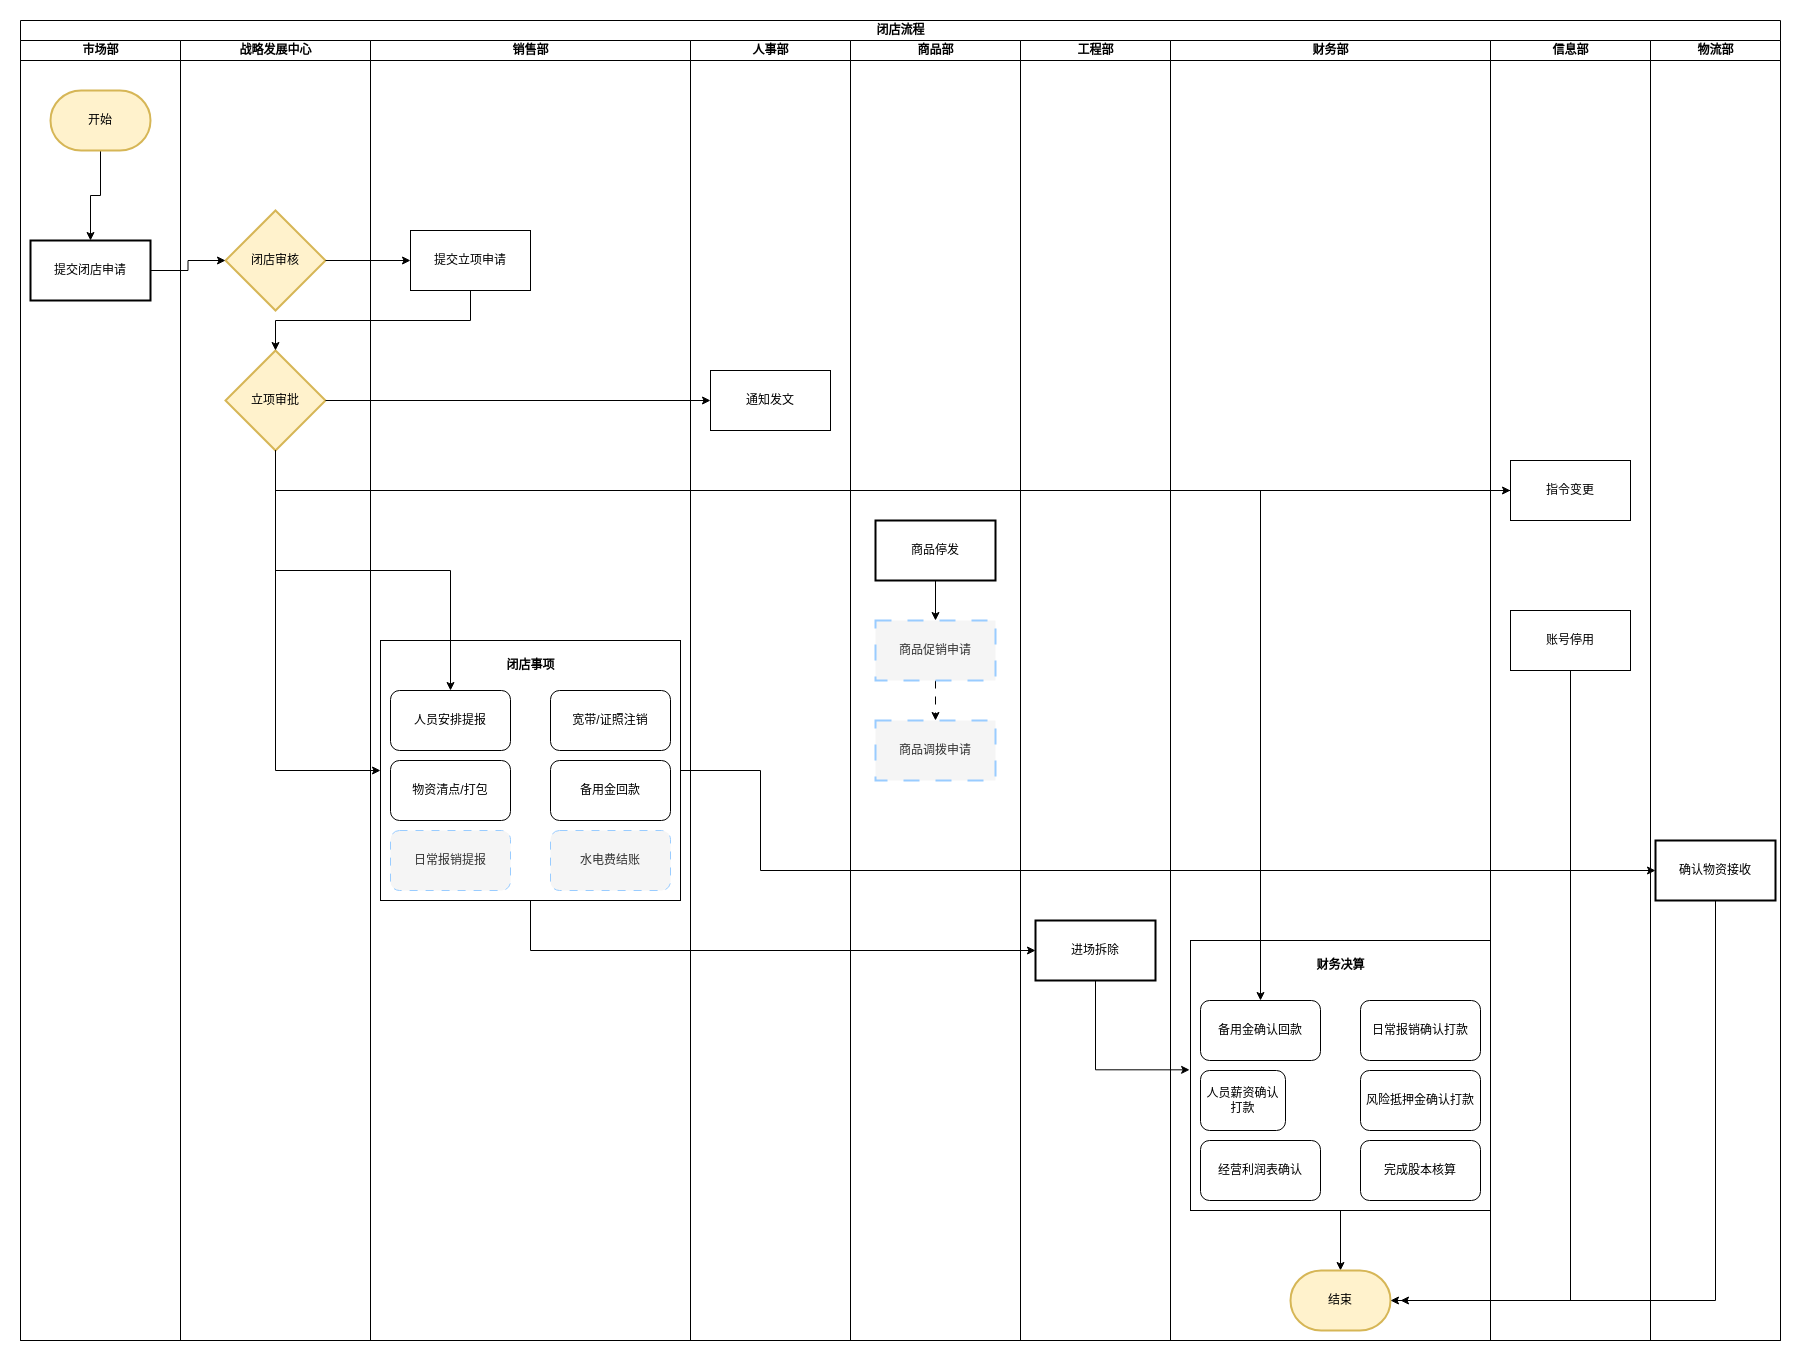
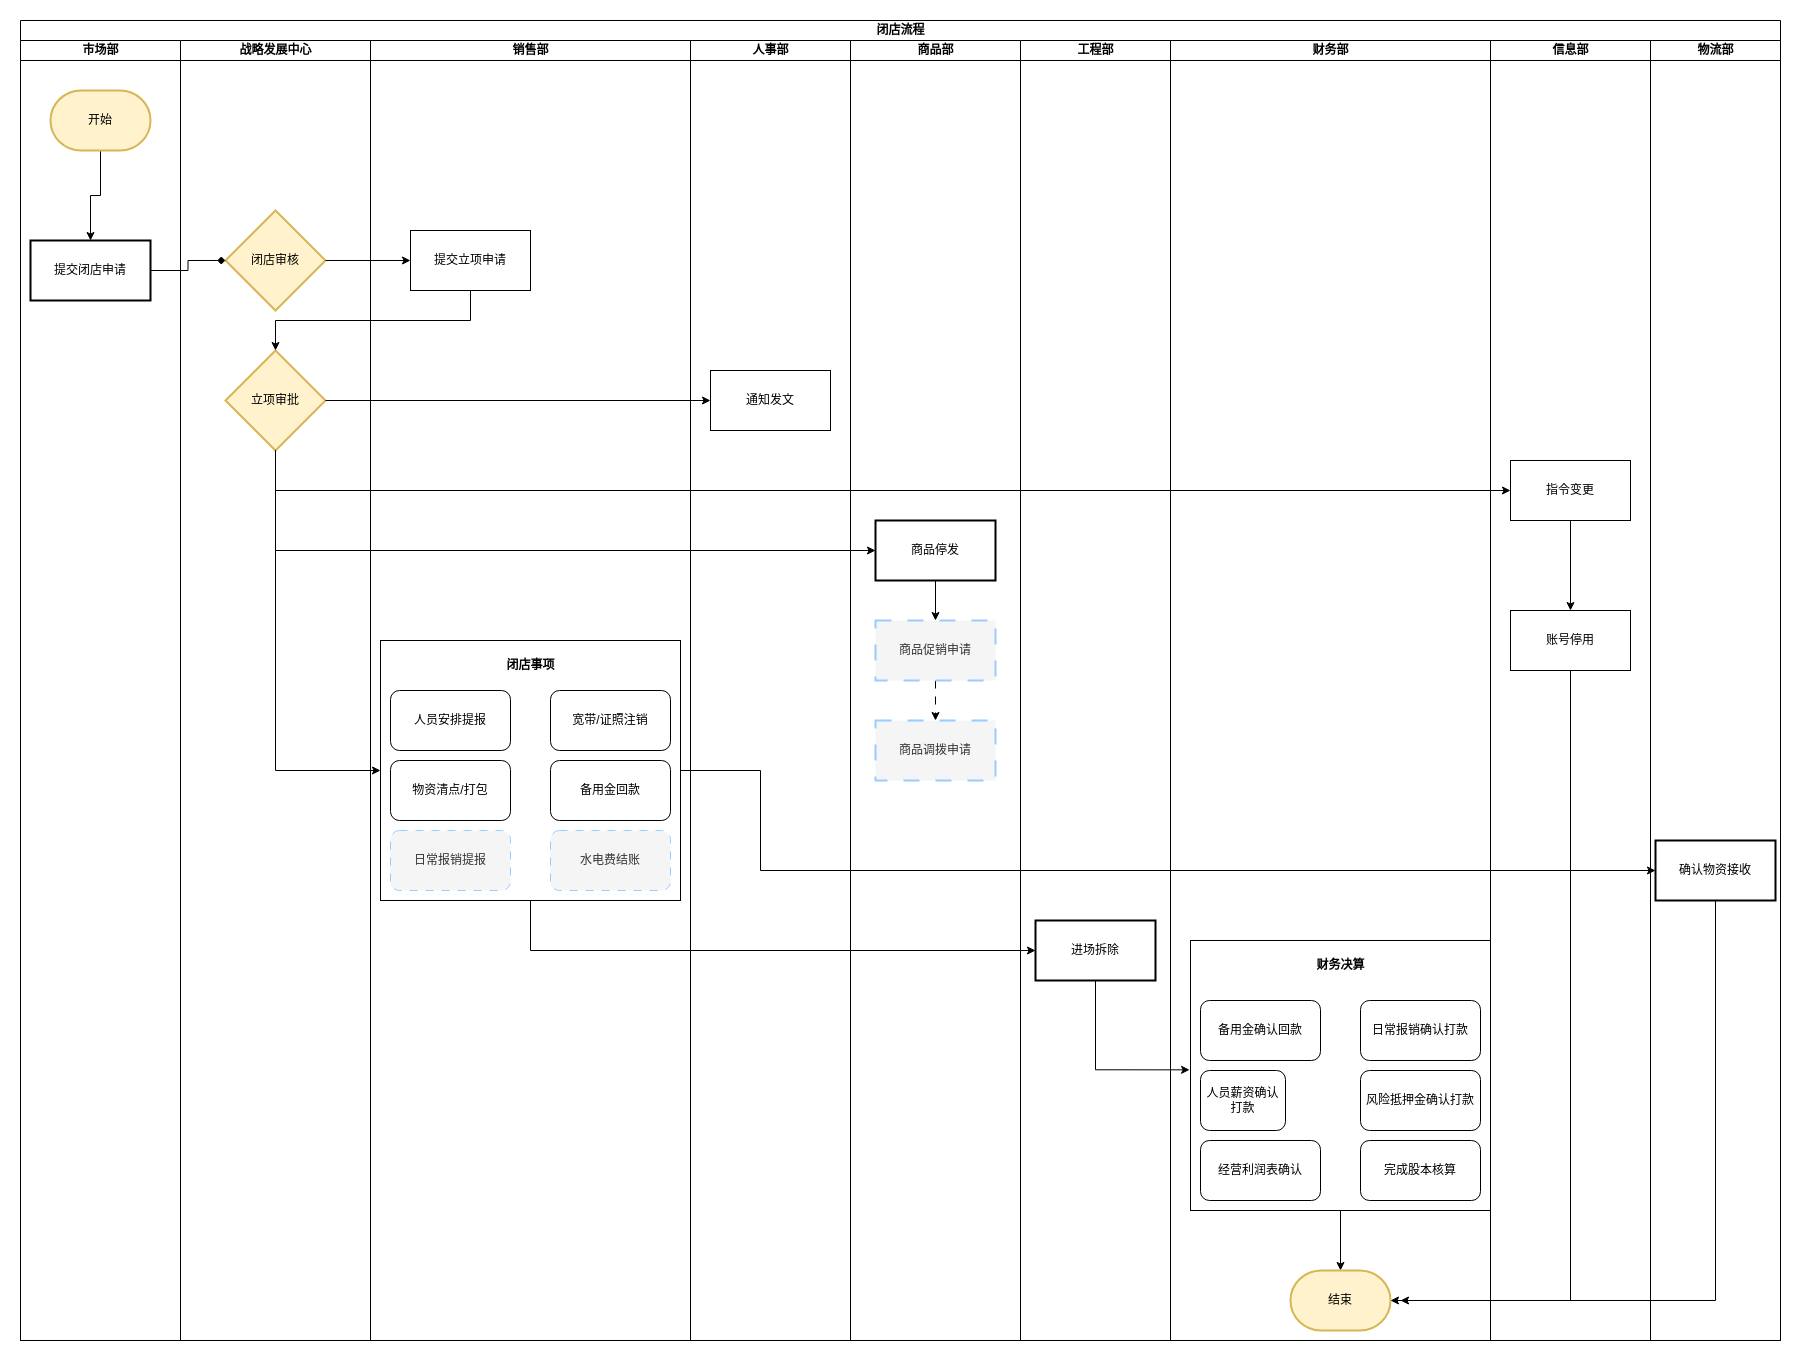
edge "提交闭店申请" -> "闭店审核": arrowhead classic -> diamond
edge "立项审批" -> "人员安排提报": now "立项审批" -> "商品停发"
edge "指令变更" -> "备用金确认回款": now "指令变更" -> "账号停用"
